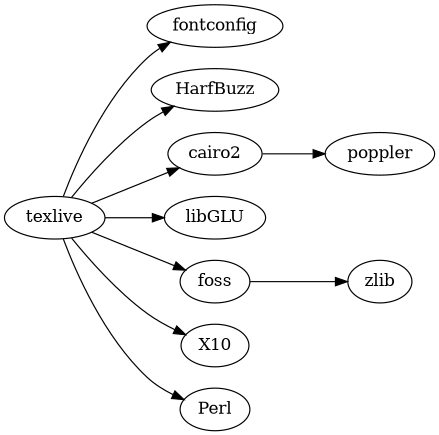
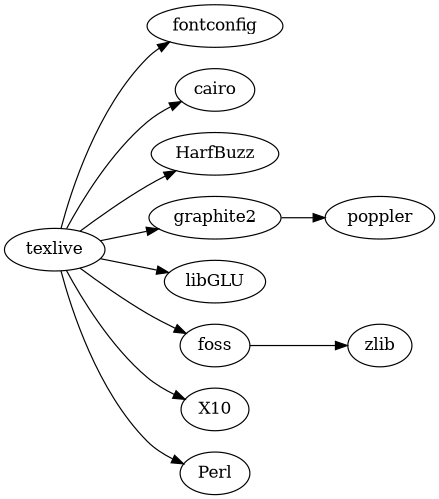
node "cairo": added
node "cairo2": label "cairo2" -> "graphite2"
